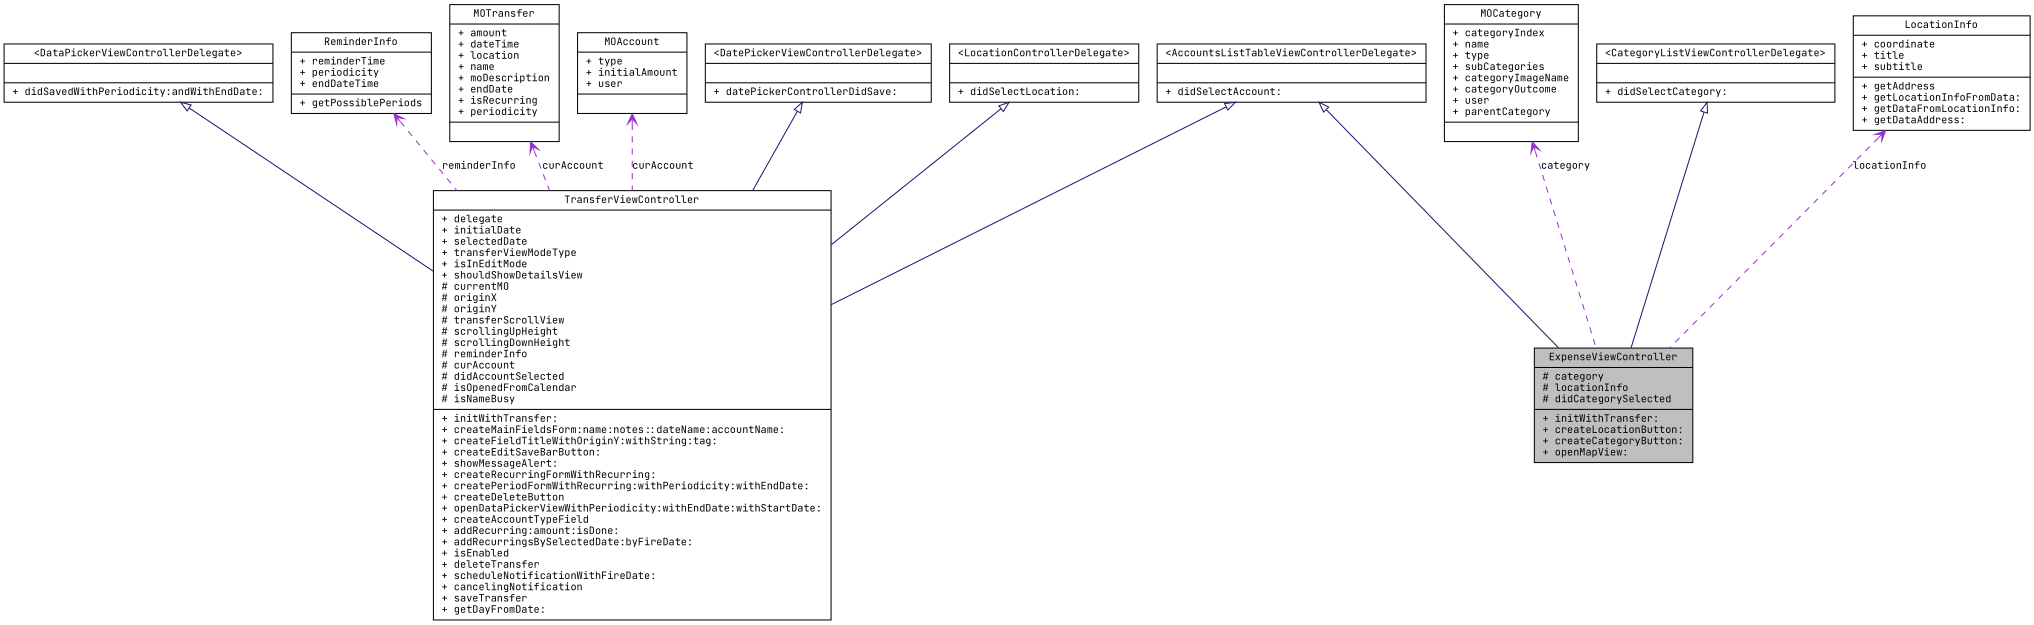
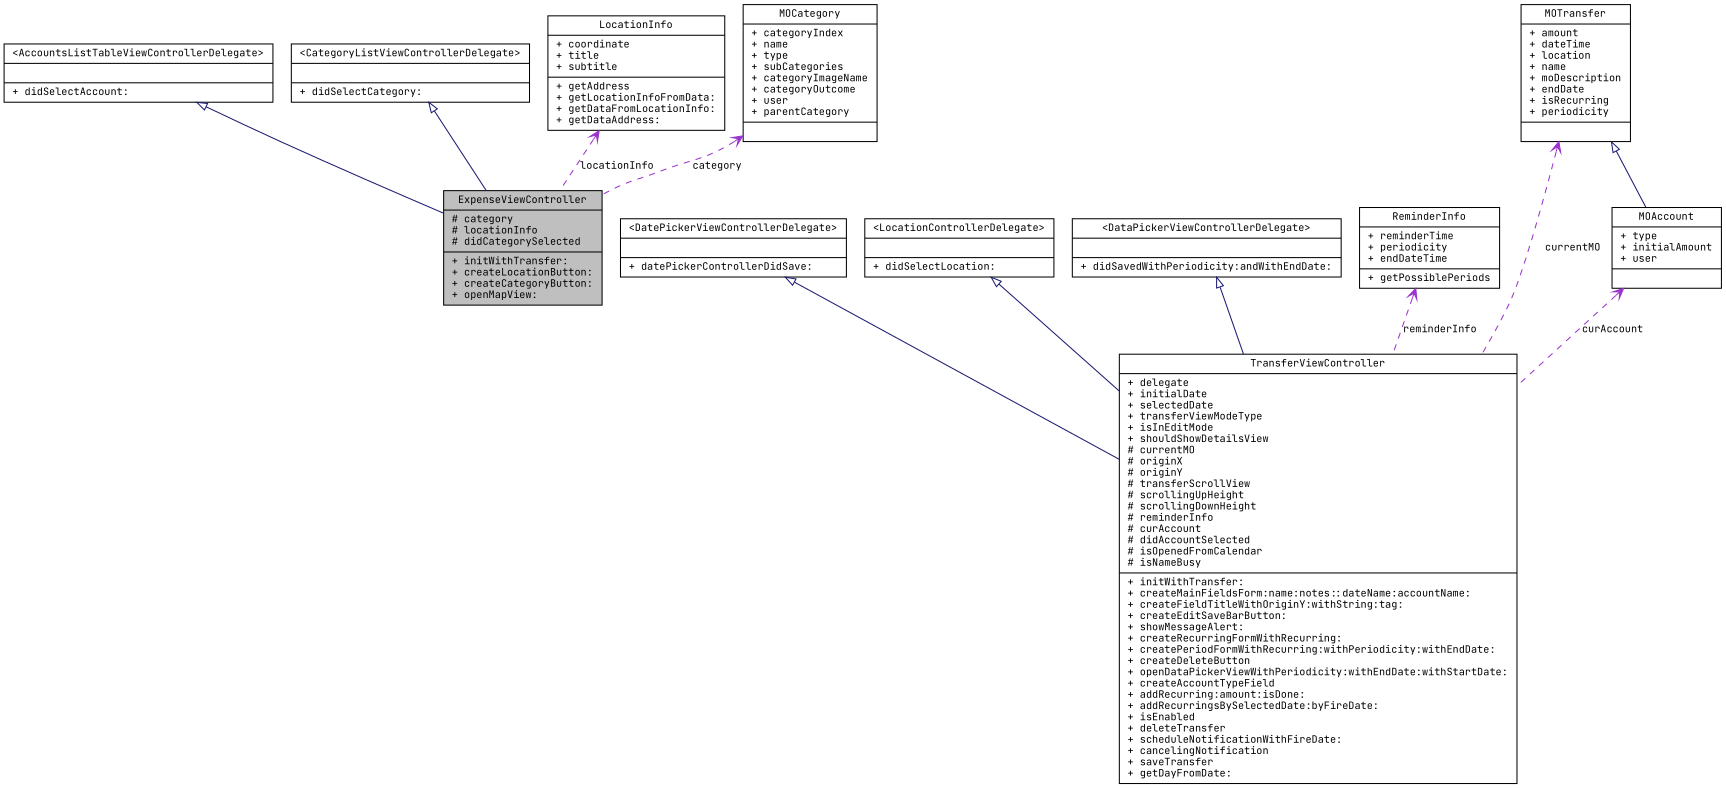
edge "TransferViewController" -> "MOTransfer": label "curAccount" -> "currentMO"
edge "MOAccount" -> "MOTransfer": added
edge "TransferViewController" -> "<AccountsListTableViewControllerDelegate>": removed
